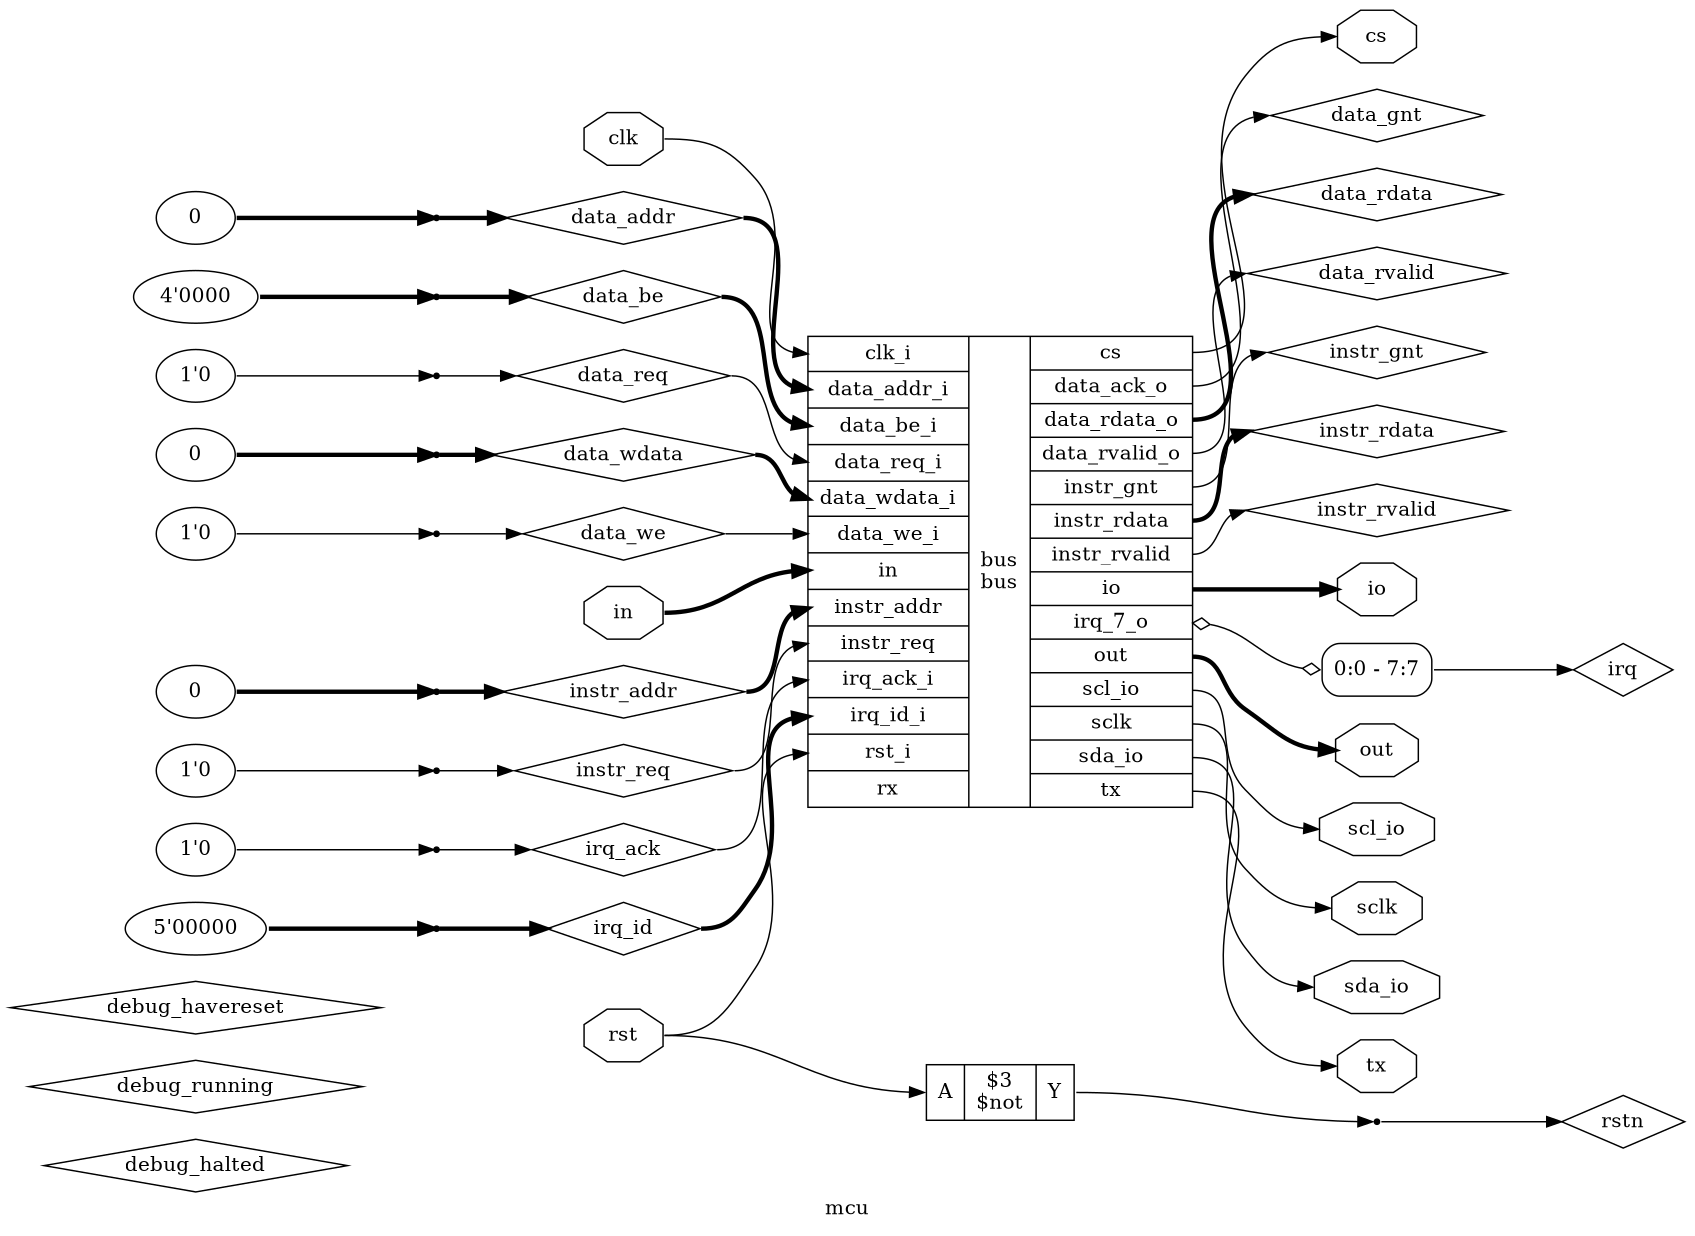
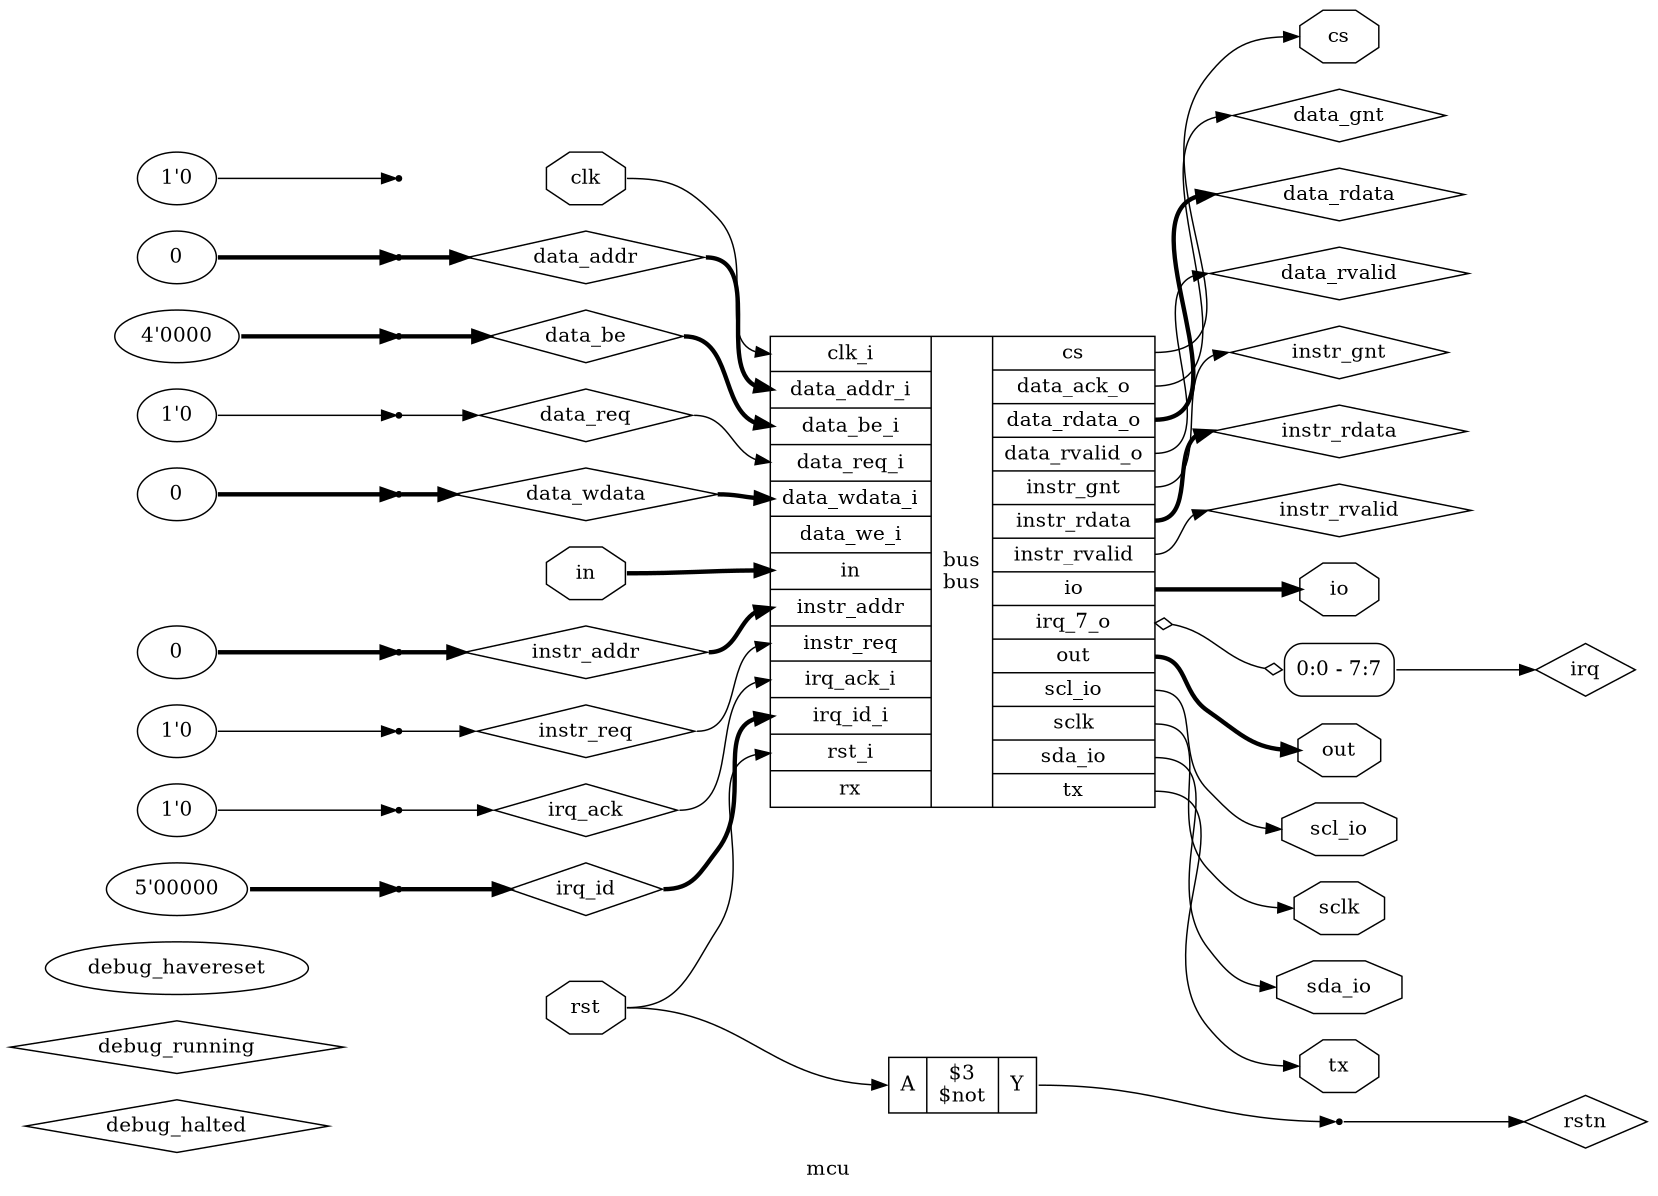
node "data_we": removed
node "debug_havereset": shape diamond -> ellipse
